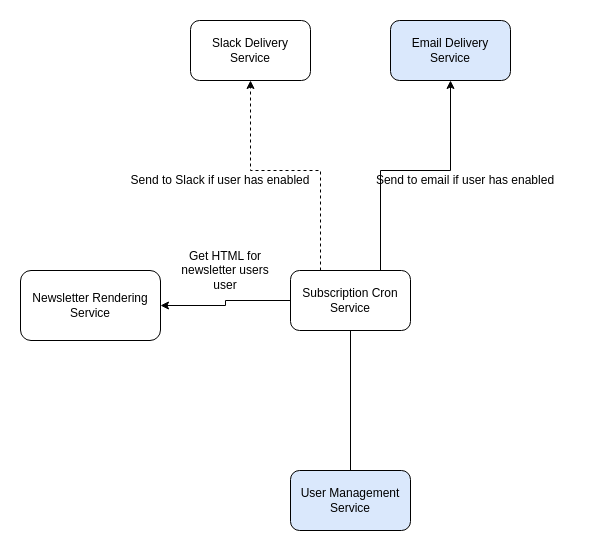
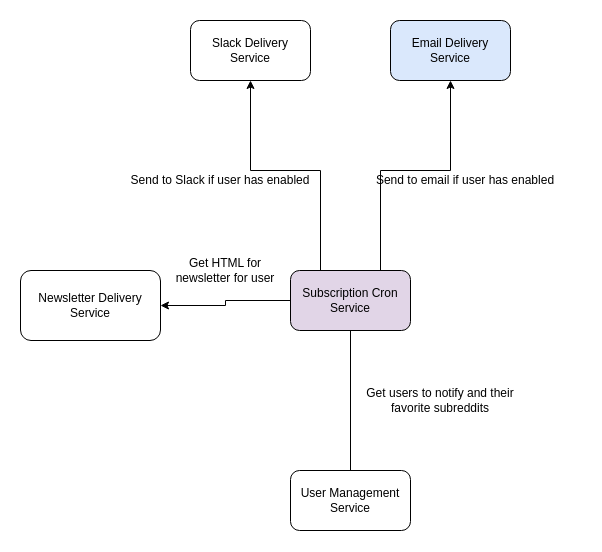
edge "Subscription Cron Service" -> "Slack Delivery Service": style dashed -> solid
node "Get HTML for newsletter users user": label "Get HTML for newsletter users user" -> "Get HTML for newsletter for user"
node "Subscription Cron Service": fillcolor #ffffff -> #e1d5e7
node "Newsletter Rendering Service": label "Newsletter Rendering Service" -> "Newsletter Delivery Service"
node "Get users to notify and their favorite subreddits": added
node "User Management Service": fillcolor #dae8fc -> #ffffff
